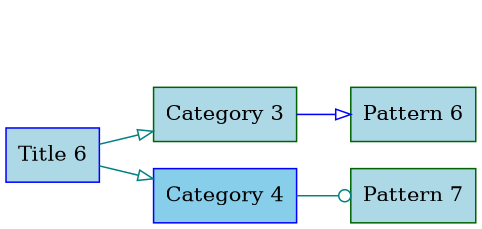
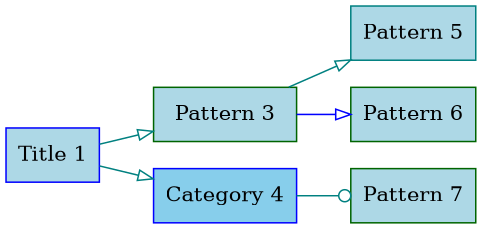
node "Pattern 5": added
node "Category 3": label "Category 3" -> "Pattern 3"
node "Title 6": label "Title 6" -> "Title 1"
